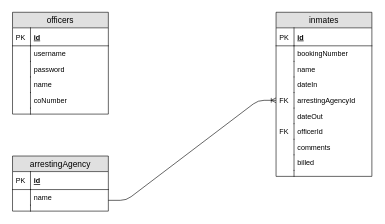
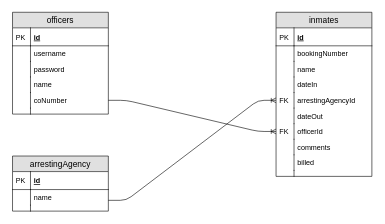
edge "coNumber" -> "officerId": added
